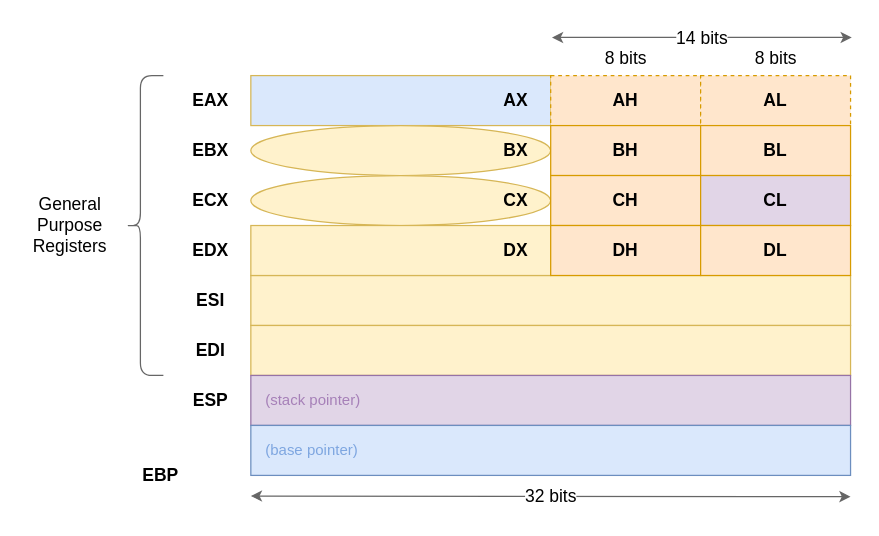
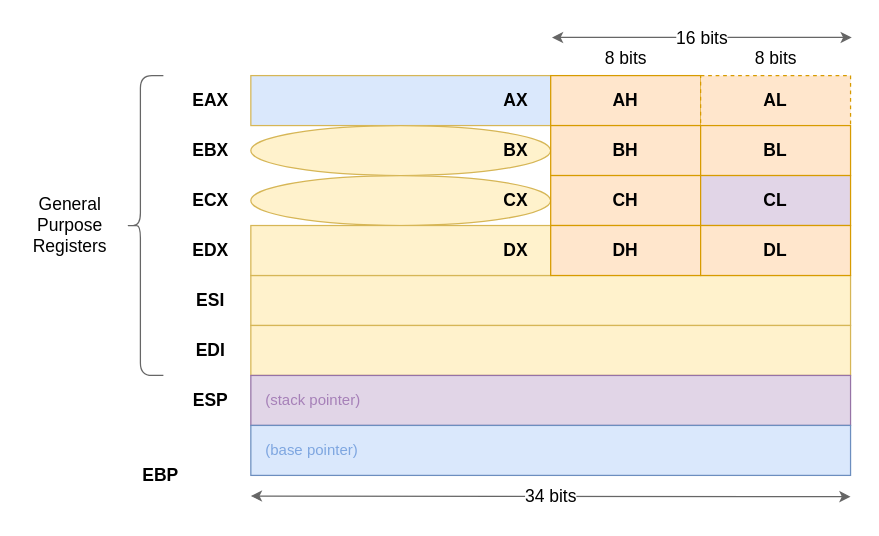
node "14 bits": label "14 bits" -> "16 bits"
node "AH": style dashed -> solid
node "32 bits": label "32 bits" -> "34 bits"
